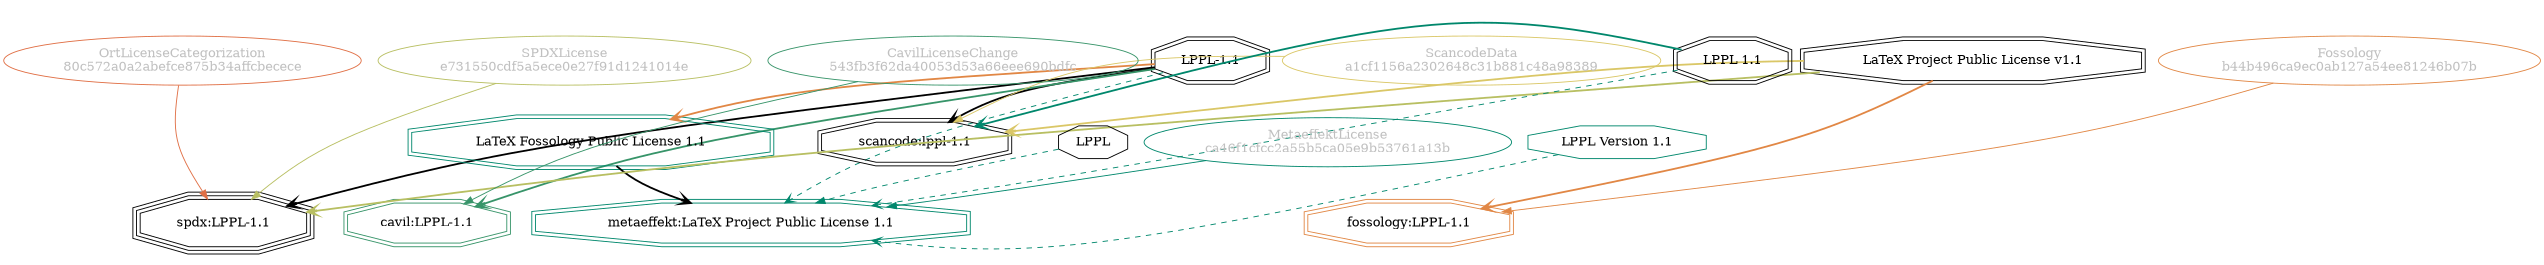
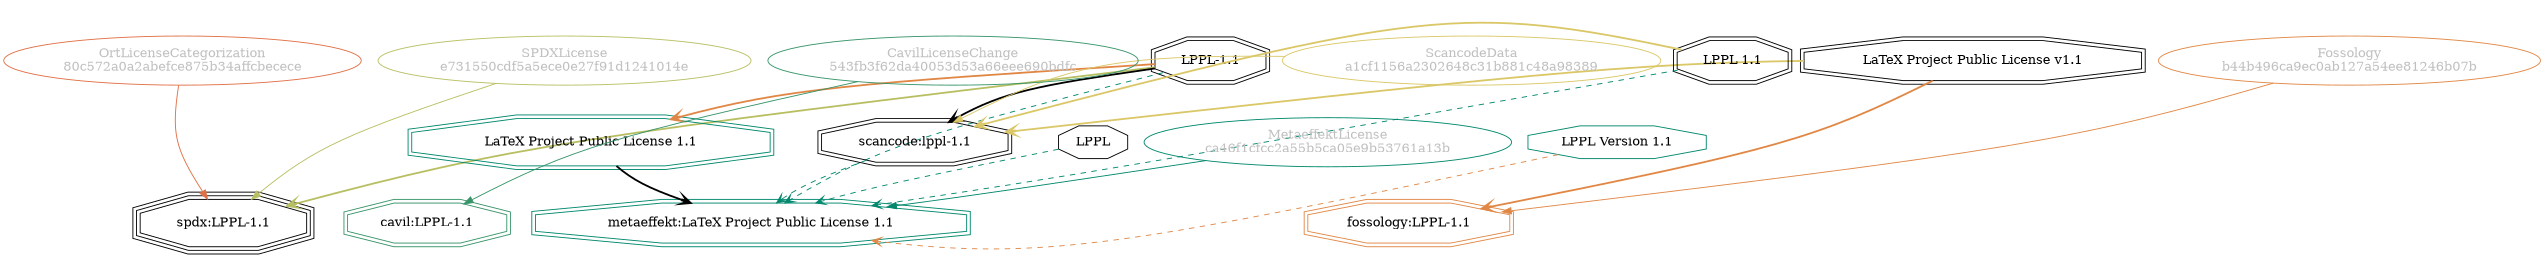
edge "LPPL 1.1" -> "scancode:lppl-1.1": color #00876c -> #dac767
edge "LPPL-1.1" -> "spdx:LPPL-1.1": color black -> #b8bf62
edge "LPPL-1.1" -> "cavil:LPPL-1.1": removed
edge "LaTeX Project Public License v1.1" -> "spdx:LPPL-1.1": removed
node "LaTeX Fossology Public License 1.1": label "LaTeX Fossology Public License 1.1" -> "LaTeX Project Public License 1.1"
edge "LPPL" -> "metaeffekt:LaTeX Project Public License 1.1": arrowhead normal -> vee
edge "scancode:lppl-1.1" -> "metaeffekt:LaTeX Project Public License 1.1": added
edge "LPPL Version 1.1" -> "metaeffekt:LaTeX Project Public License 1.1": color #00876c -> #e18745
